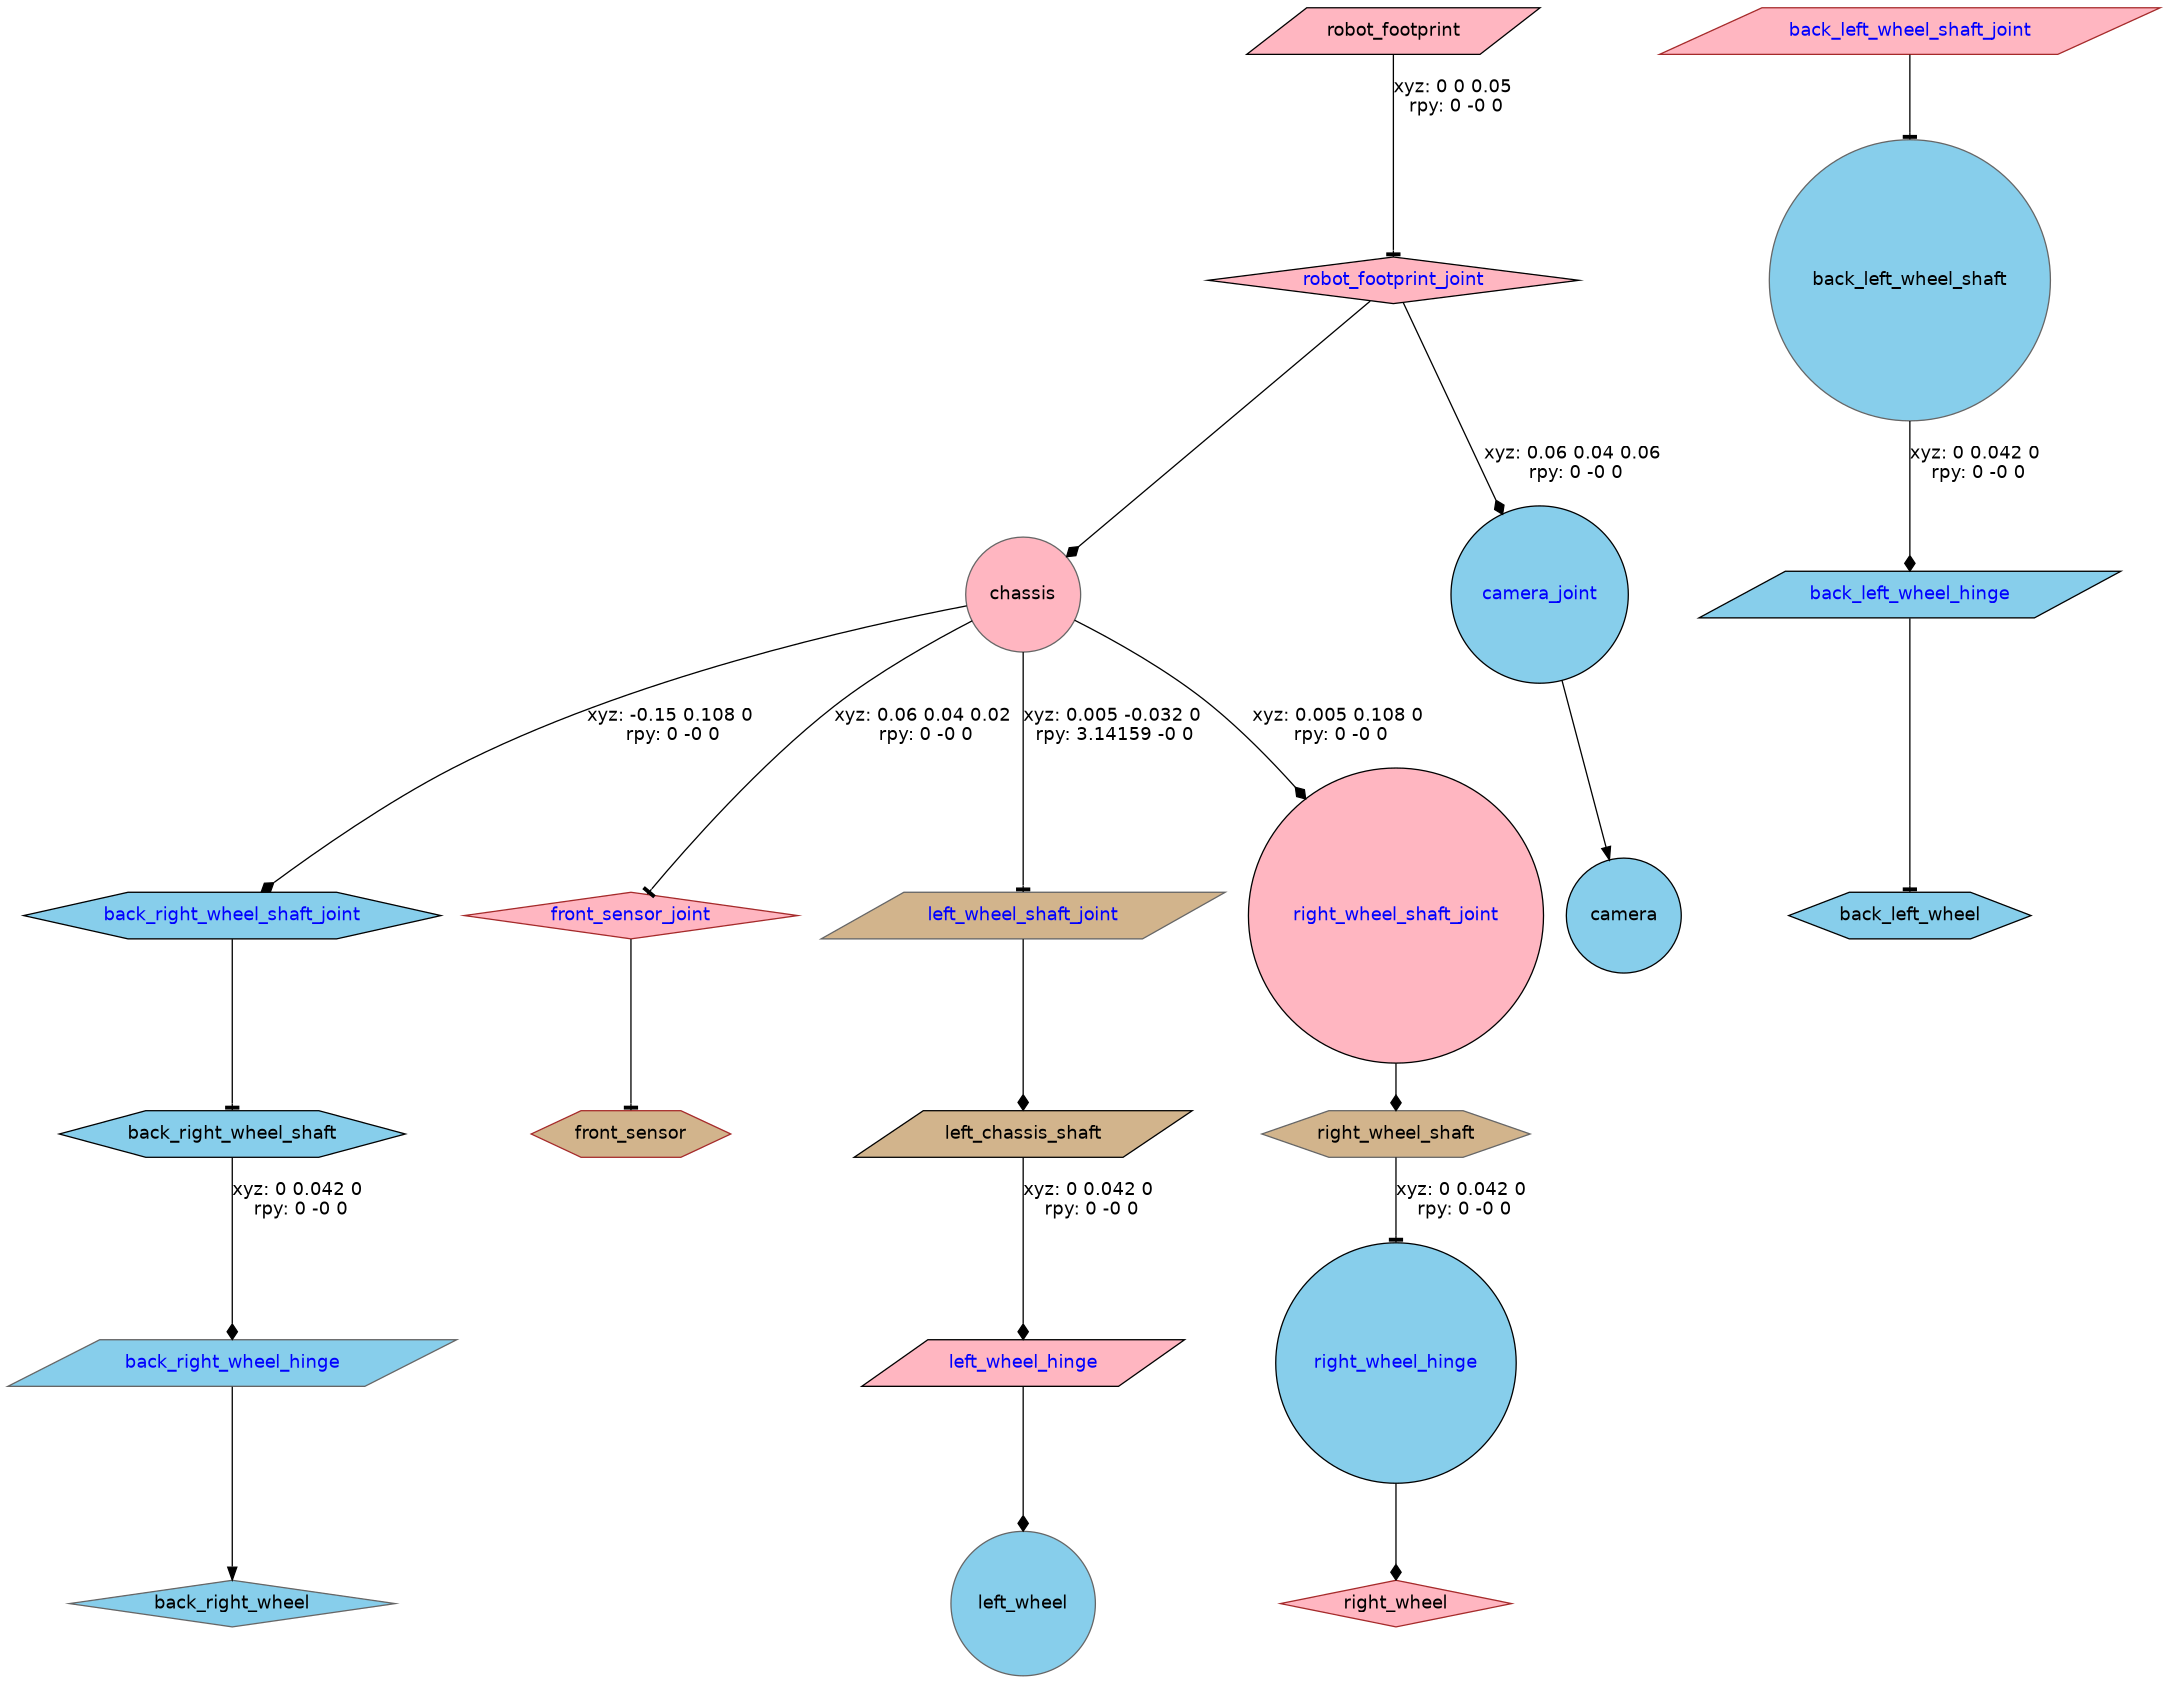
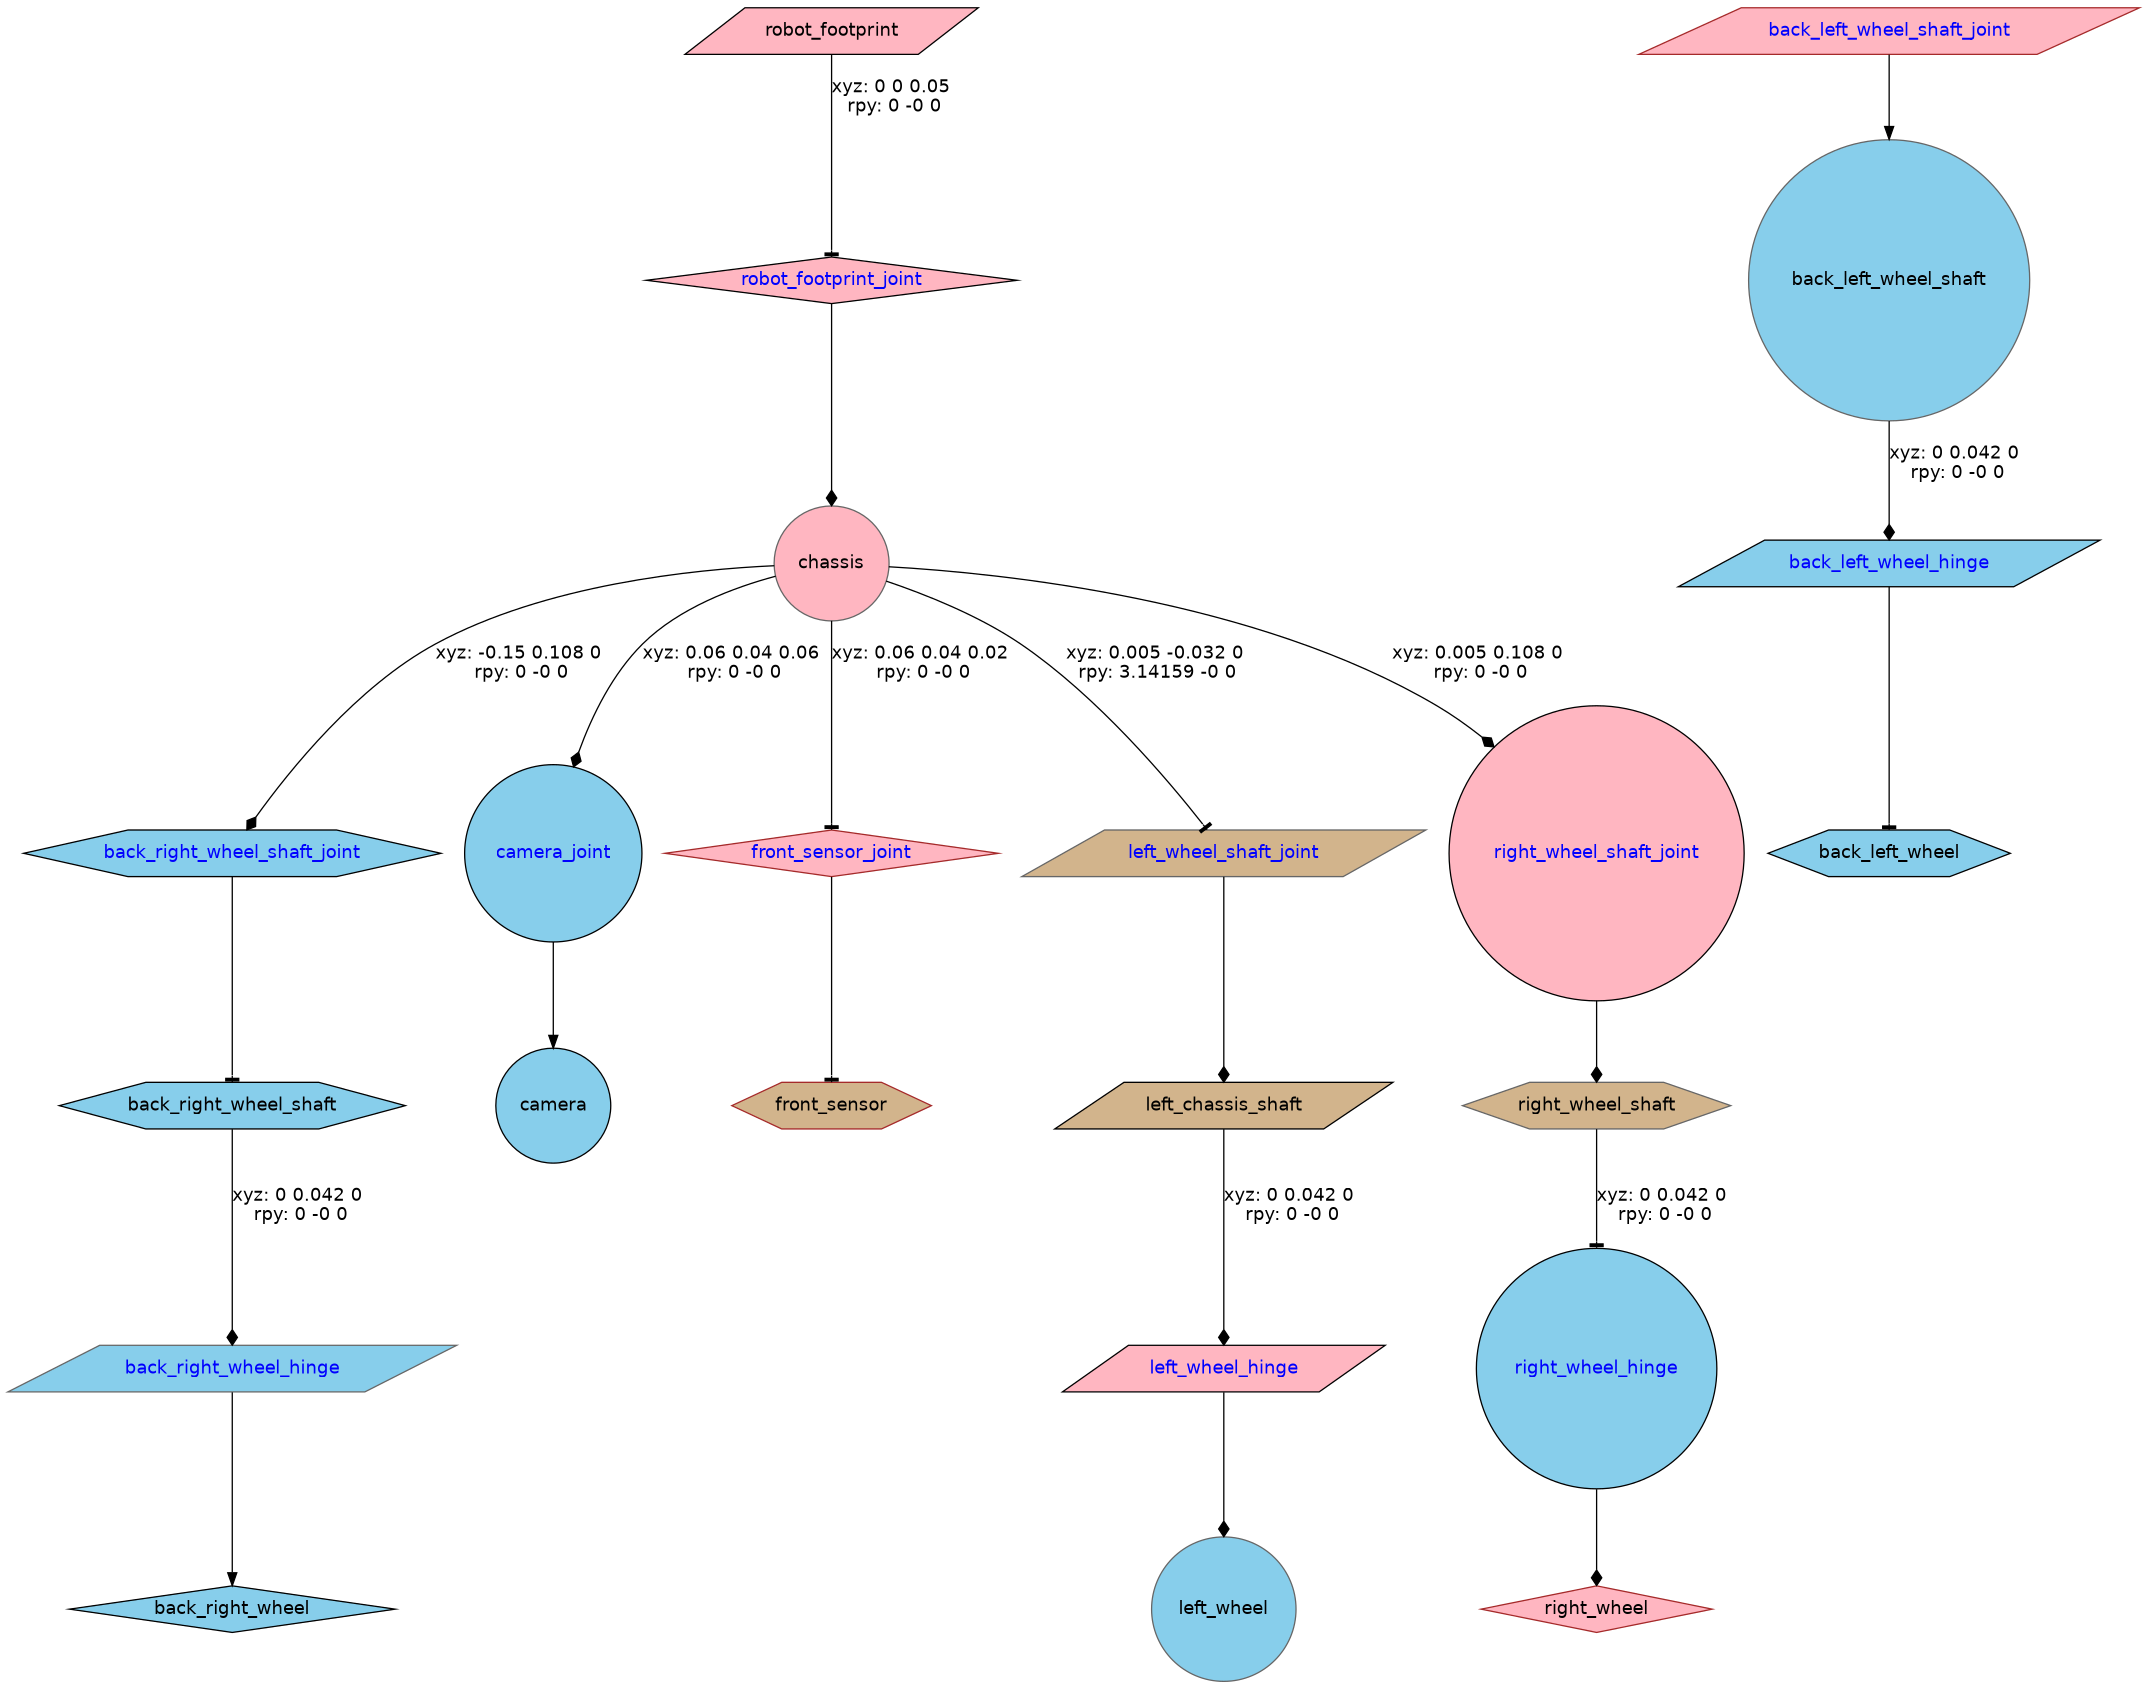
edge "back_left_wheel_shaft_joint" -> "back_left_wheel_shaft": arrowhead tee -> normal
edge "robot_footprint_joint" -> "camera_joint": now "chassis" -> "camera_joint"
node "back_right_wheel": color gray40 -> black
